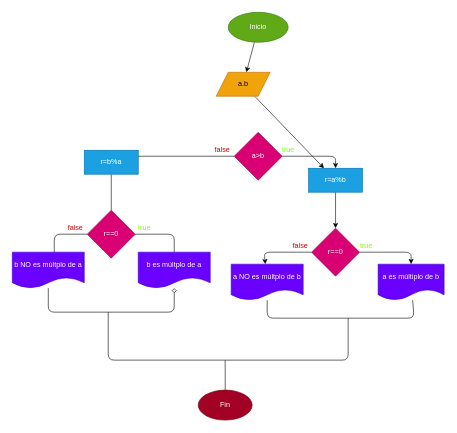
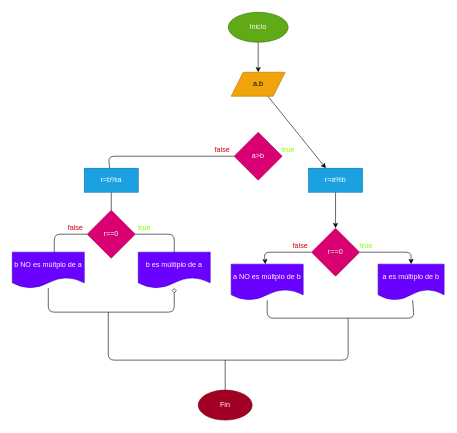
node "a.b": moved (243, 84) -> (258, 84)
edge "a>b" -> "r=a%b": removed
node "r=b%a": moved (111, 162) -> (111, 180)
node "b es múltplo de a": label "b es múltplo de a" -> "b es múltiplo de a"
